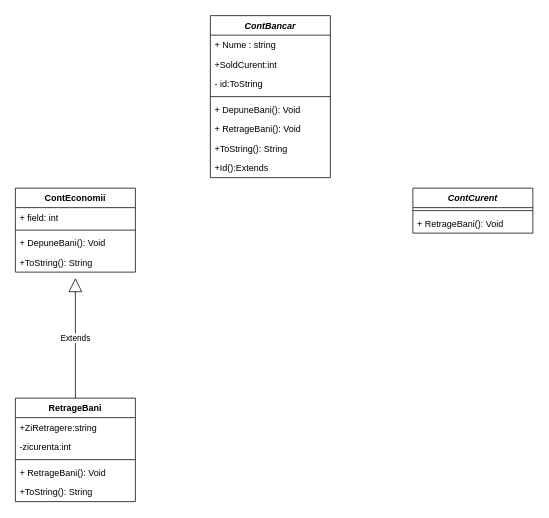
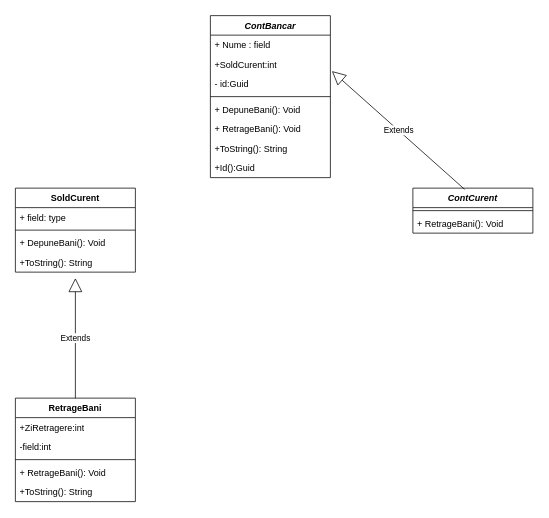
node "+ Nume : string": label "+ Nume : string" -> "+ Nume : field"
node "- id:ToString": label "- id:ToString" -> "- id:Guid"
edge "ContCurent" -> "+SoldCurent:int": added, label "Extends"
node "+Id():Extends": label "+Id():Extends" -> "+Id():Guid"
node "ContEconomii": label "ContEconomii" -> "SoldCurent"
node "+ field: int": label "+ field: int" -> "+ field: type"
node "+ZiRetragere:string": label "+ZiRetragere:string" -> "+ZiRetragere:int"
node "-zicurenta:int": label "-zicurenta:int" -> "-field:int"
